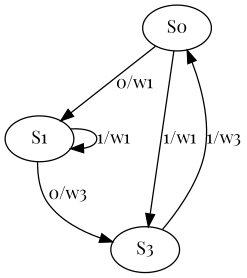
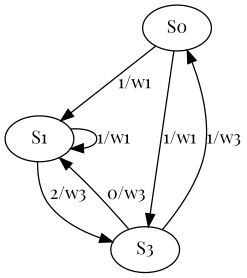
edge "S0" -> "S1": label "0/w1" -> "1/w1"
edge "S1" -> "S3": label "0/w3" -> "2/w3"
edge "S3" -> "S1": added, label "0/w3"
